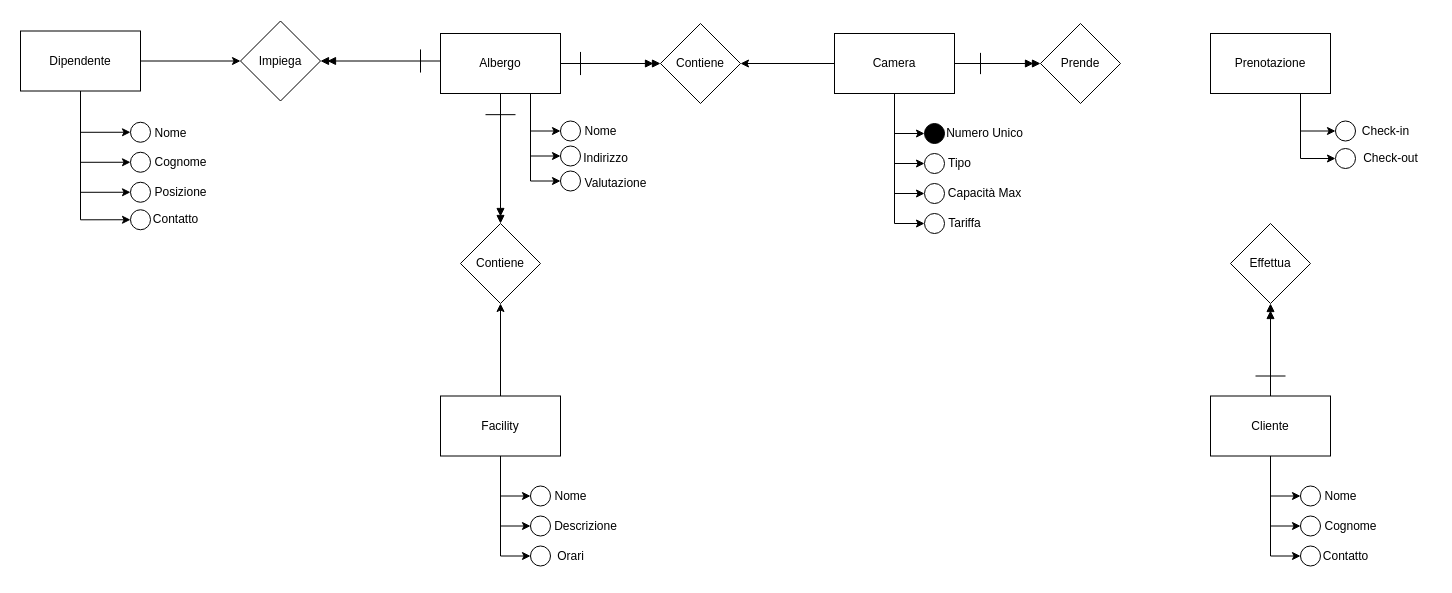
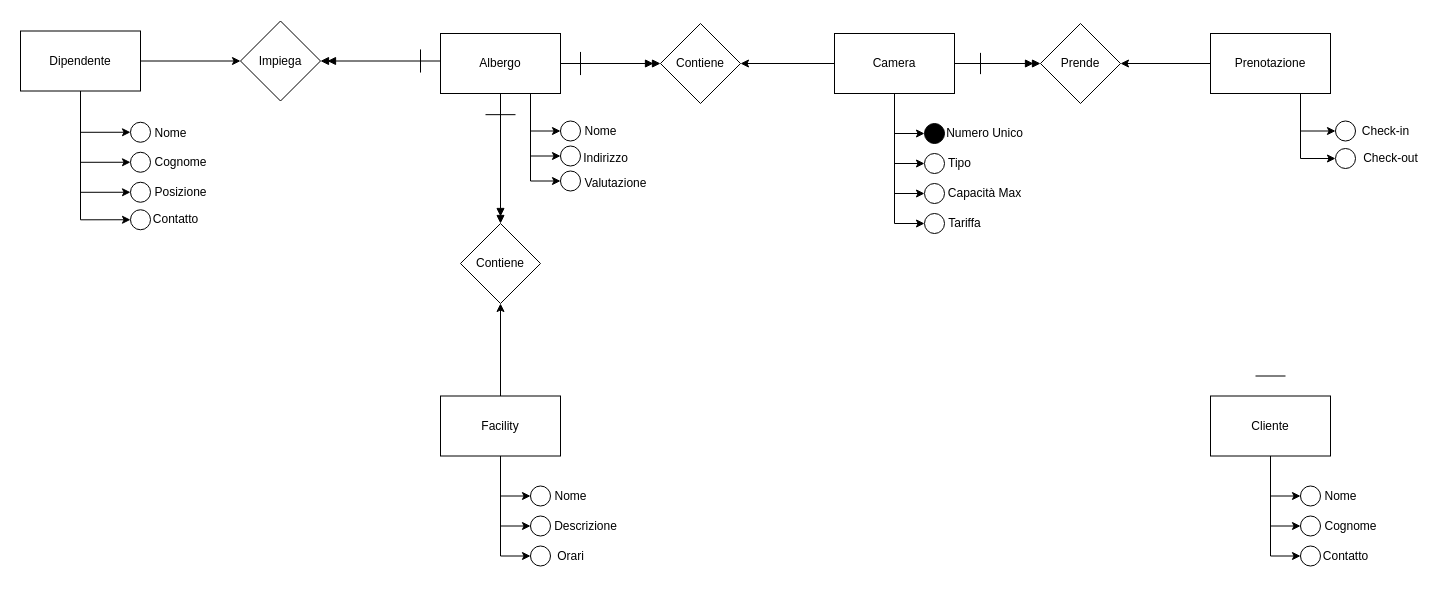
edge "Prenotazione" -> "Prende": added
node "Effettua": removed
edge "Cliente" -> "Effettua": removed
